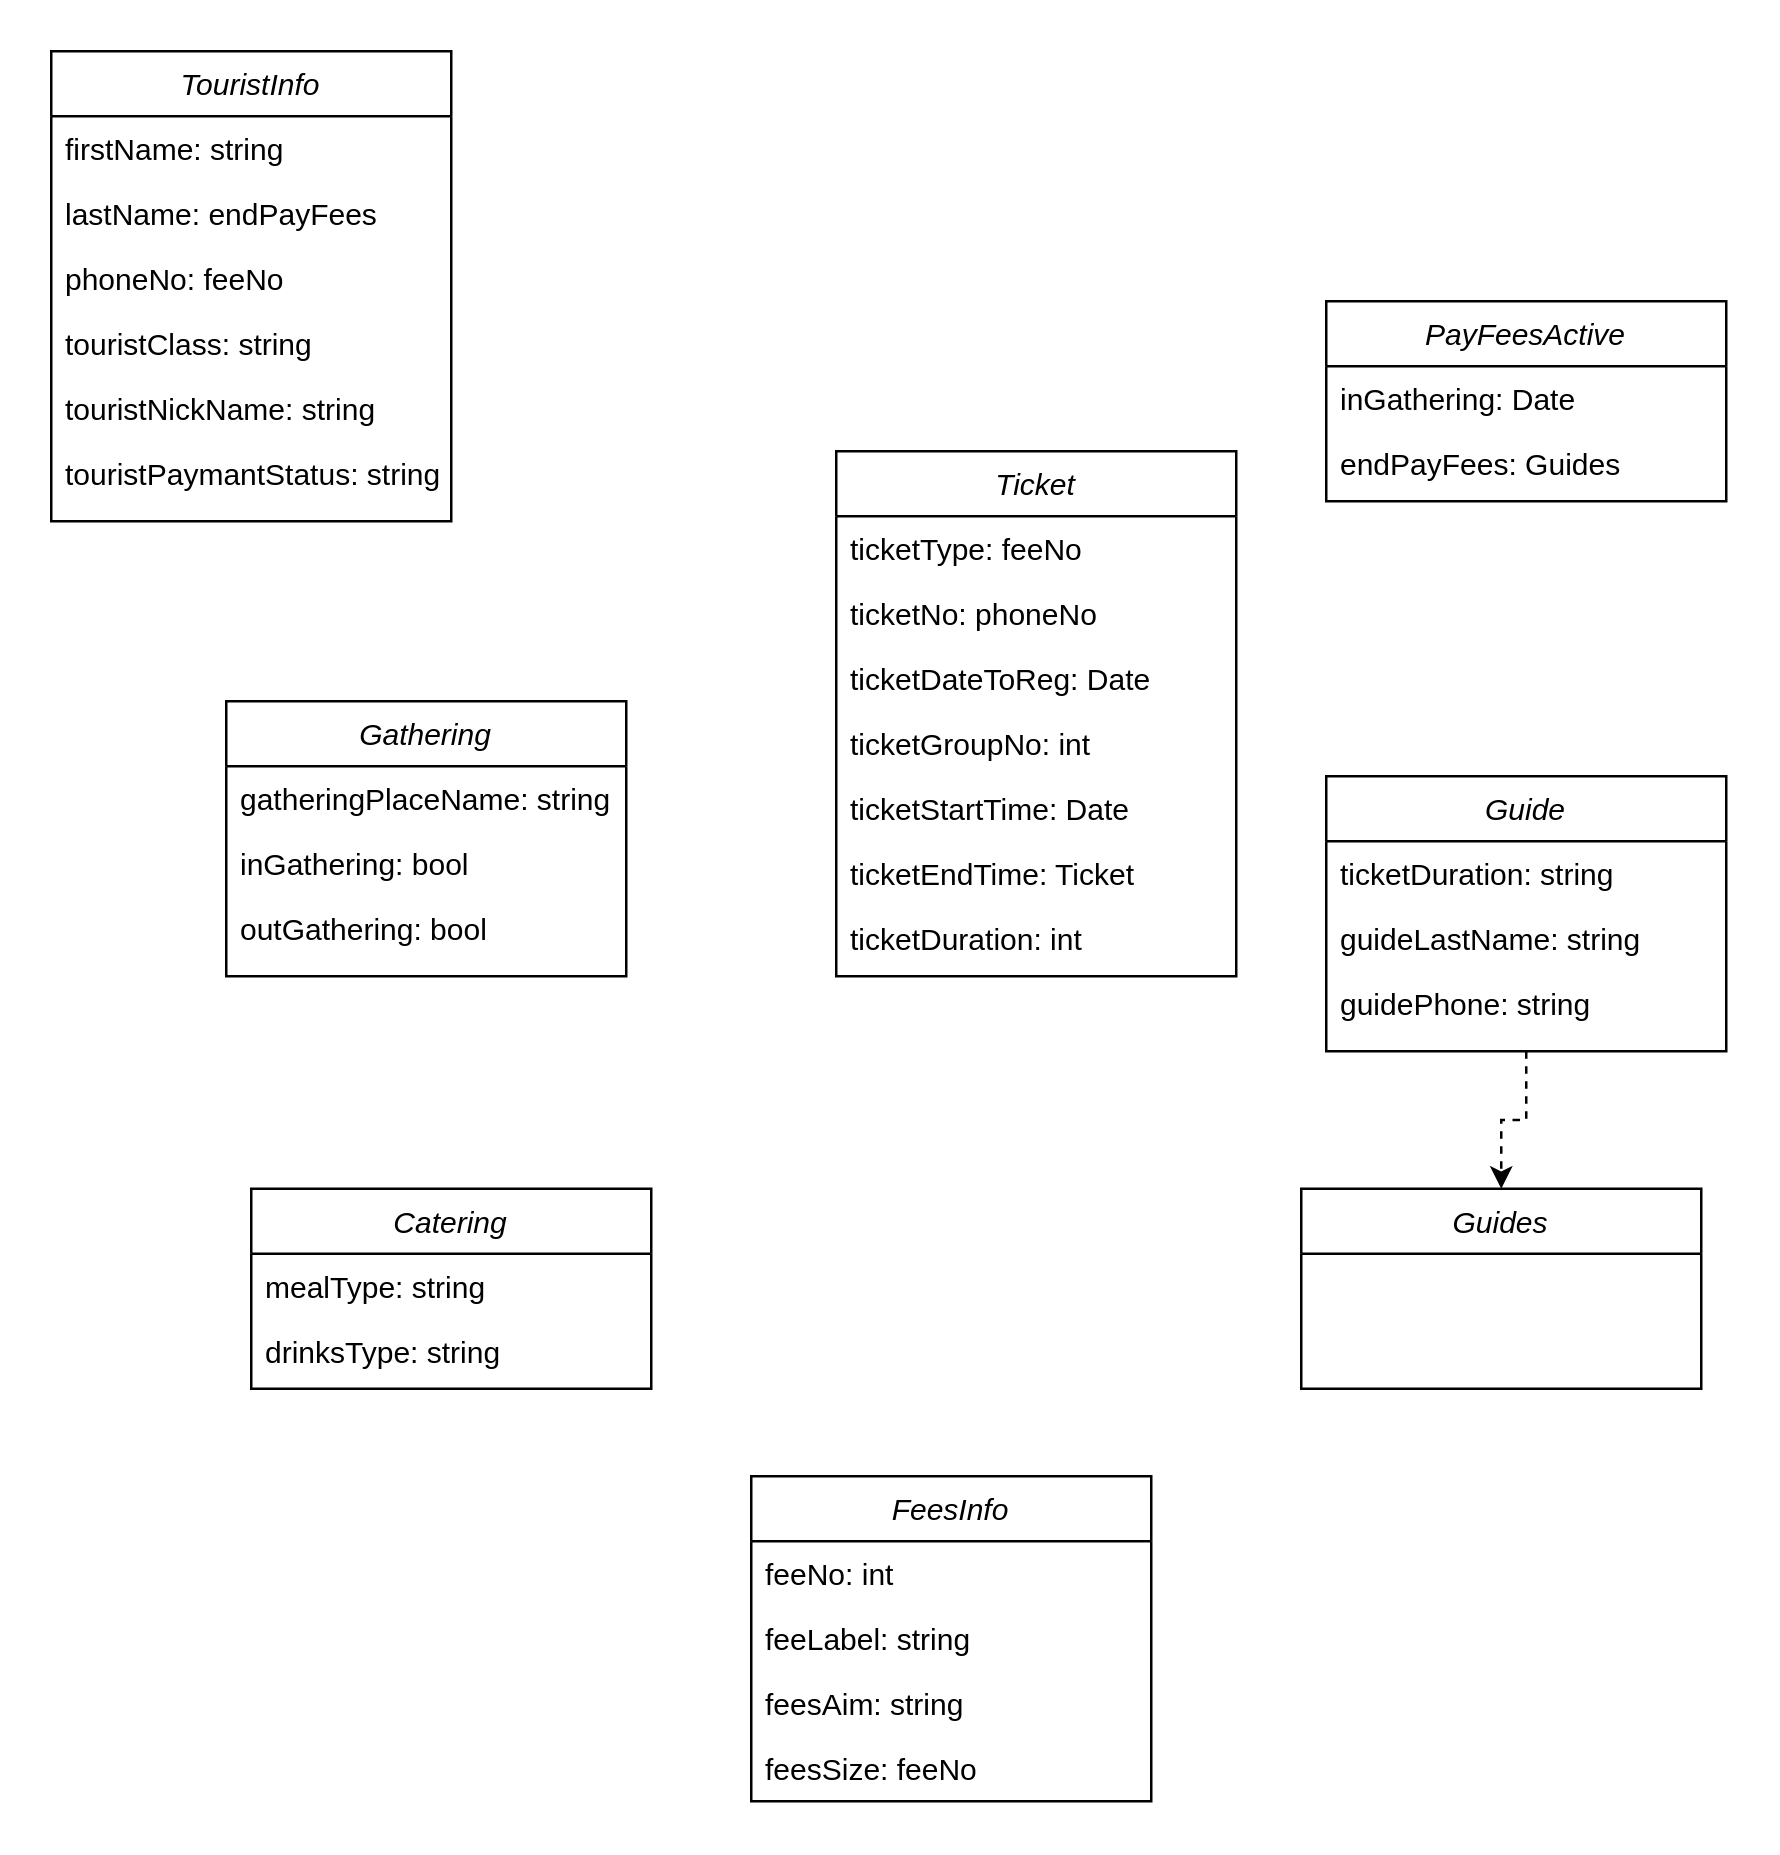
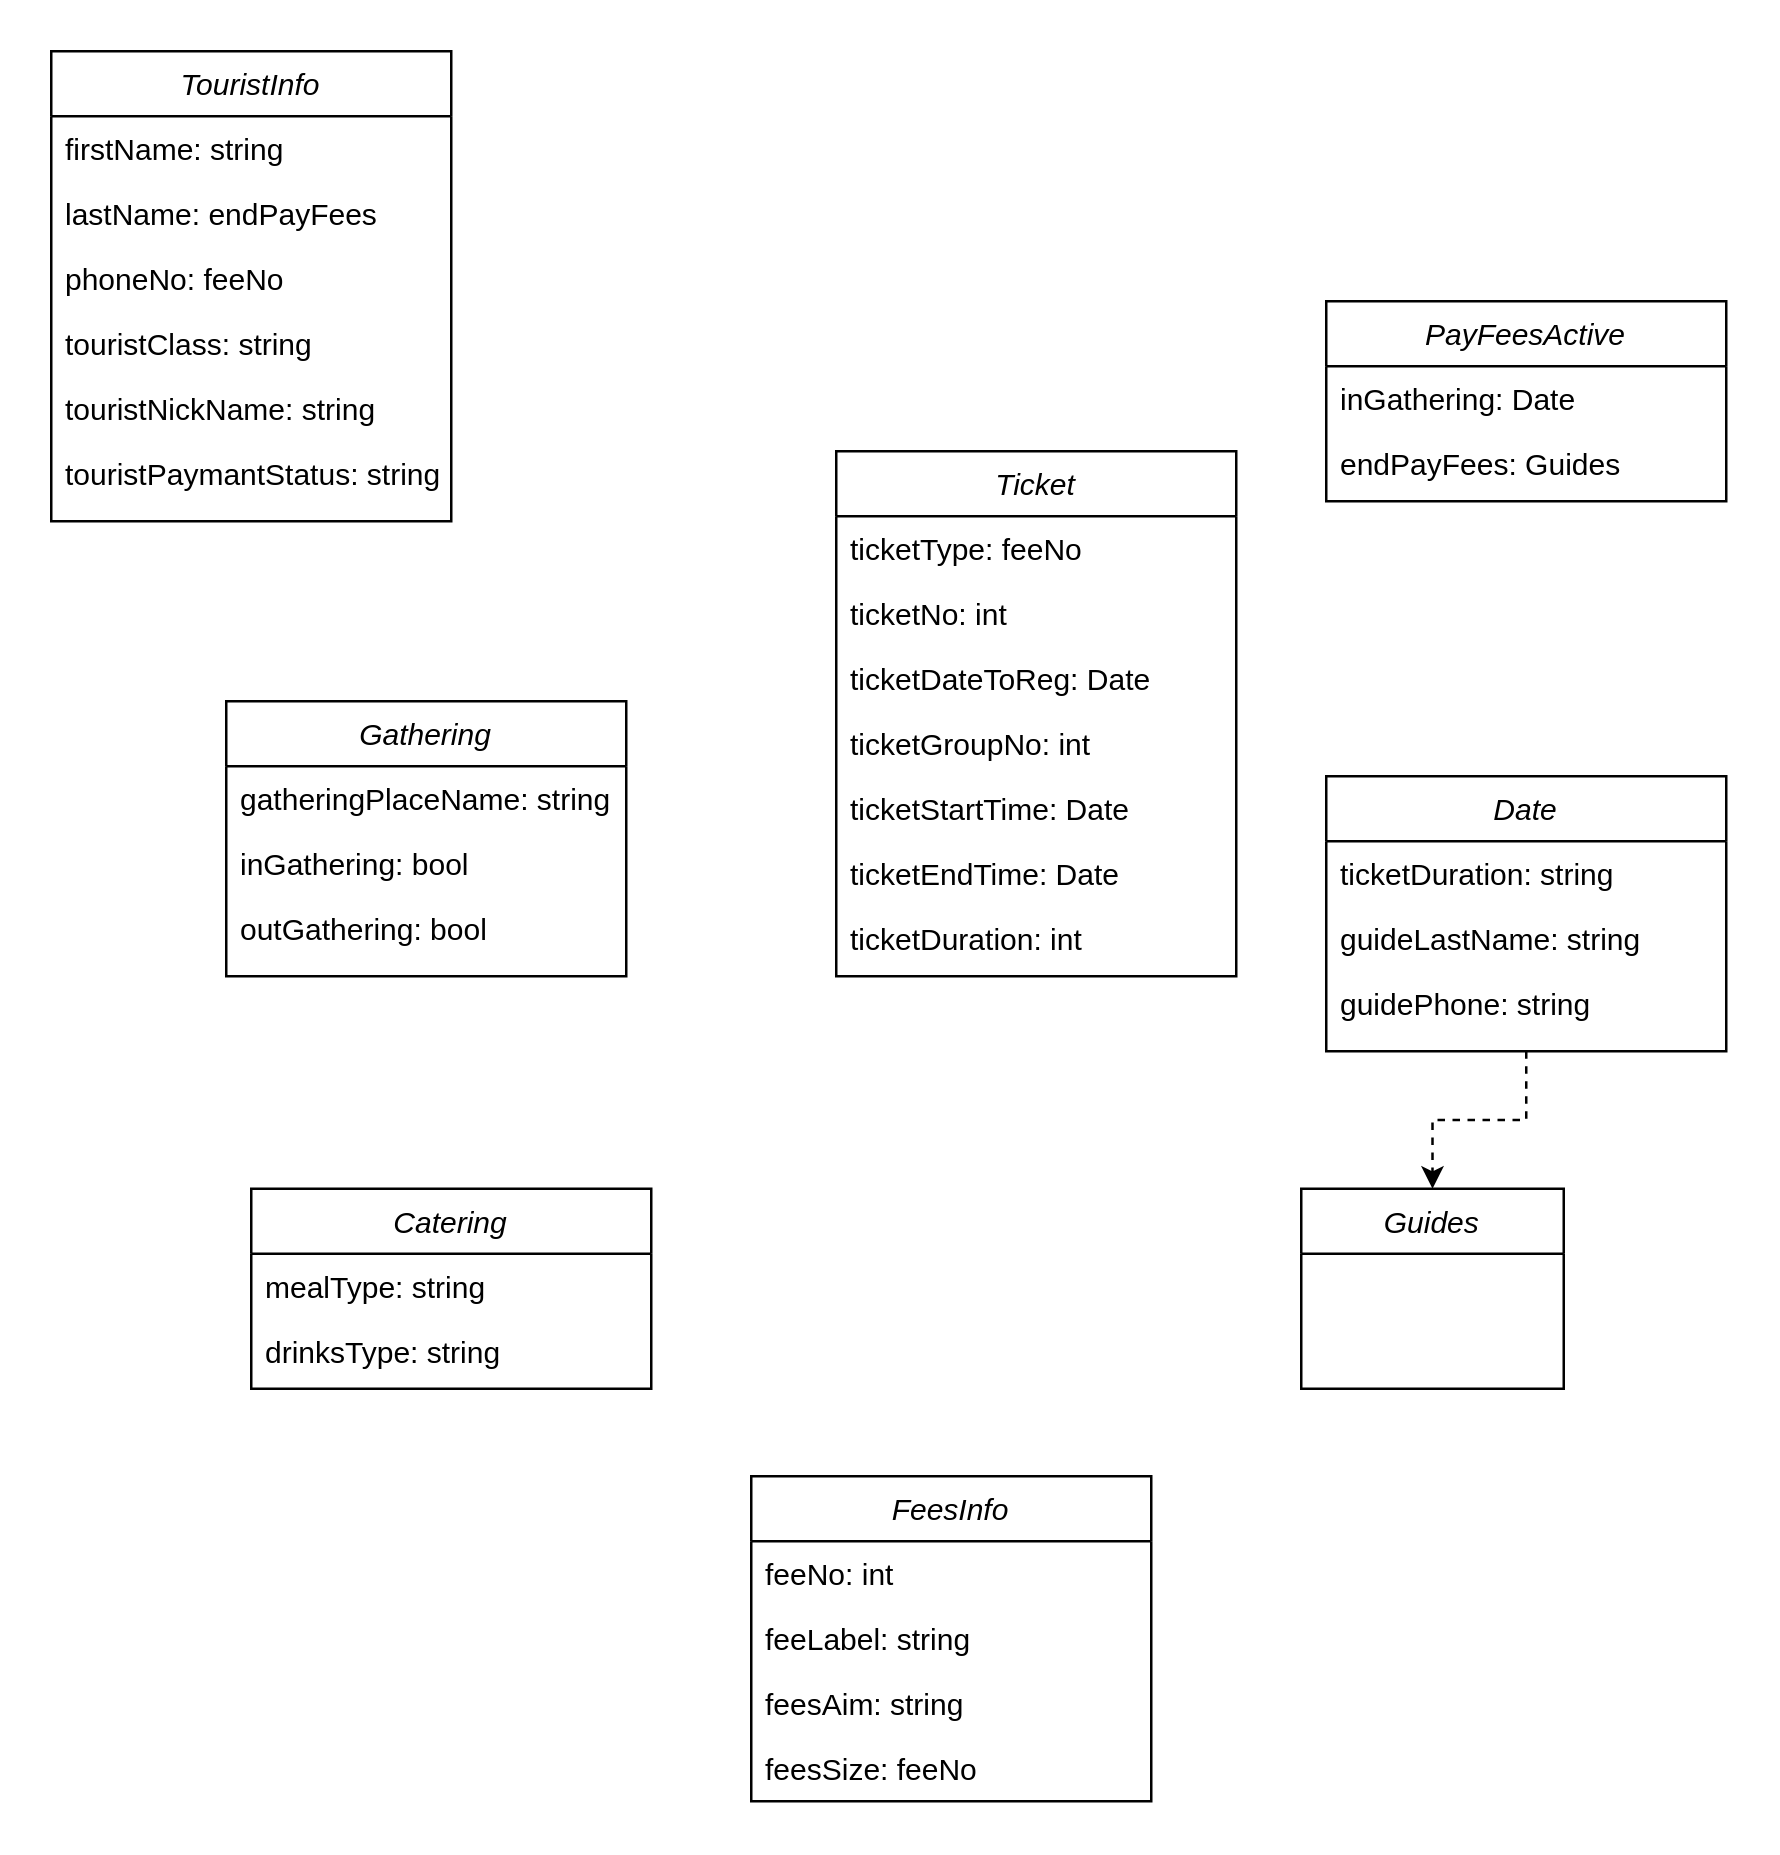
node "ticketNo: phoneNo": label "ticketNo: phoneNo" -> "ticketNo: int"
node "Guide": label "Guide" -> "Date"
node "ticketEndTime: Ticket": label "ticketEndTime: Ticket" -> "ticketEndTime: Date"
node "Guides": size 400x200 -> 263x200
